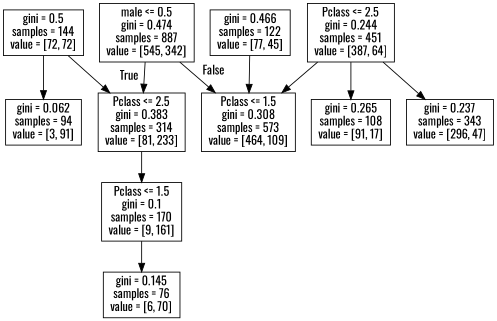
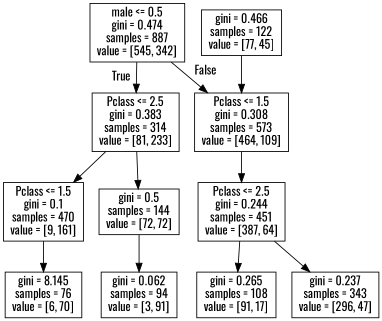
edge "gini = 0.5 samples = 144 value = [72, 72]" -> "Pclass <= 2.5 gini = 0.383 samples = 314 value = [81, 233]": reversed
edge "Pclass <= 2.5 gini = 0.244 samples = 451 value = [387, 64]" -> "Pclass <= 1.5 gini = 0.308 samples = 573 value = [464, 109]": reversed
node "Pclass <= 1.5 gini = 0.1 samples = 170 value = [9, 161]": label "Pclass <= 1.5 gini = 0.1 samples = 170 value = [9, 161]" -> "Pclass <= 1.5 gini = 0.1 samples = 470 value = [9, 161]"
node "gini = 0.145 samples = 76 value = [6, 70]": label "gini = 0.145 samples = 76 value = [6, 70]" -> "gini = 8.145 samples = 76 value = [6, 70]"
